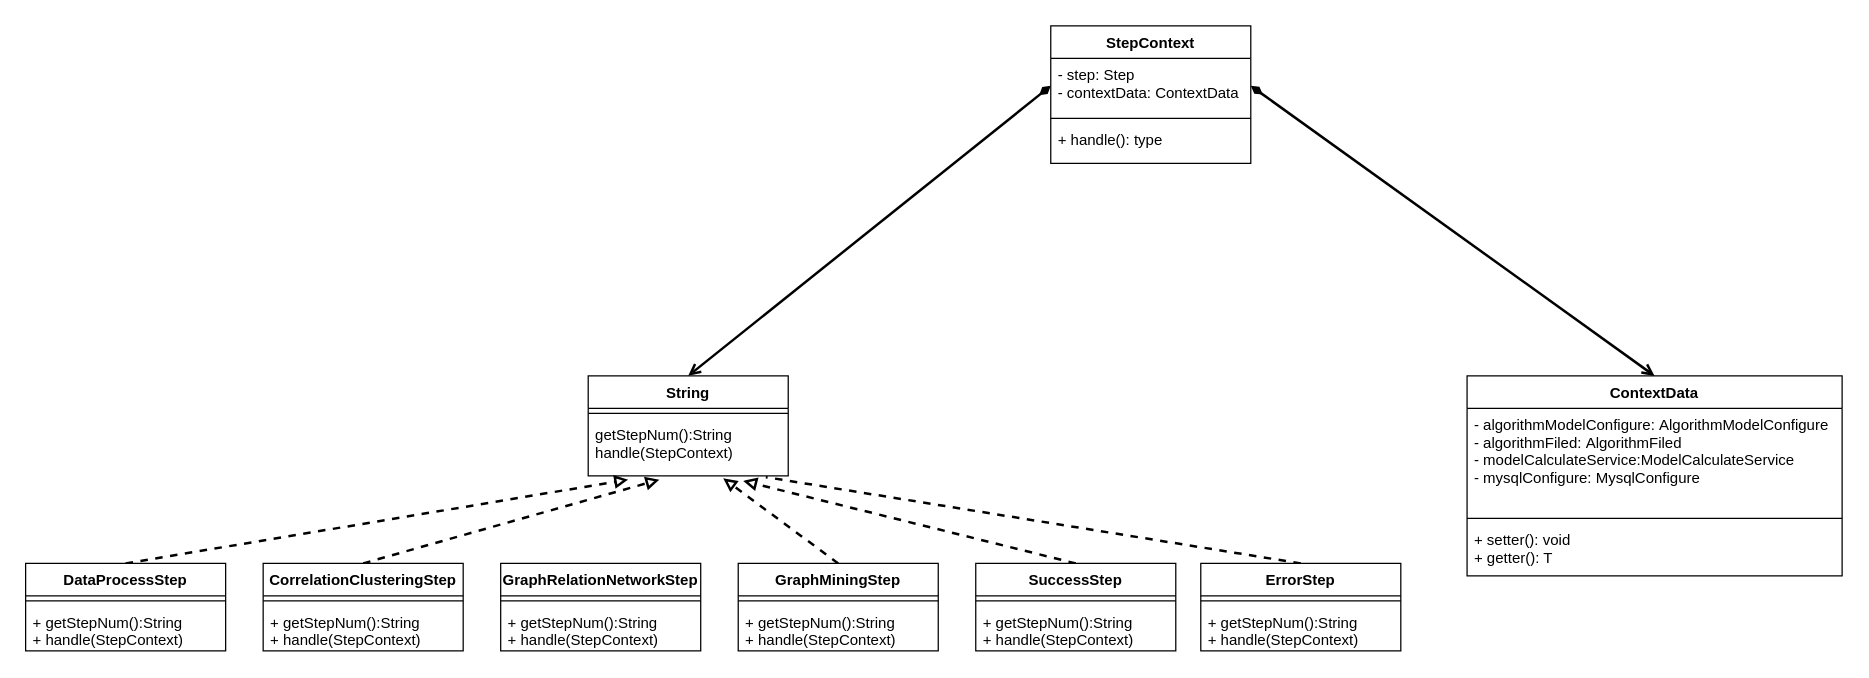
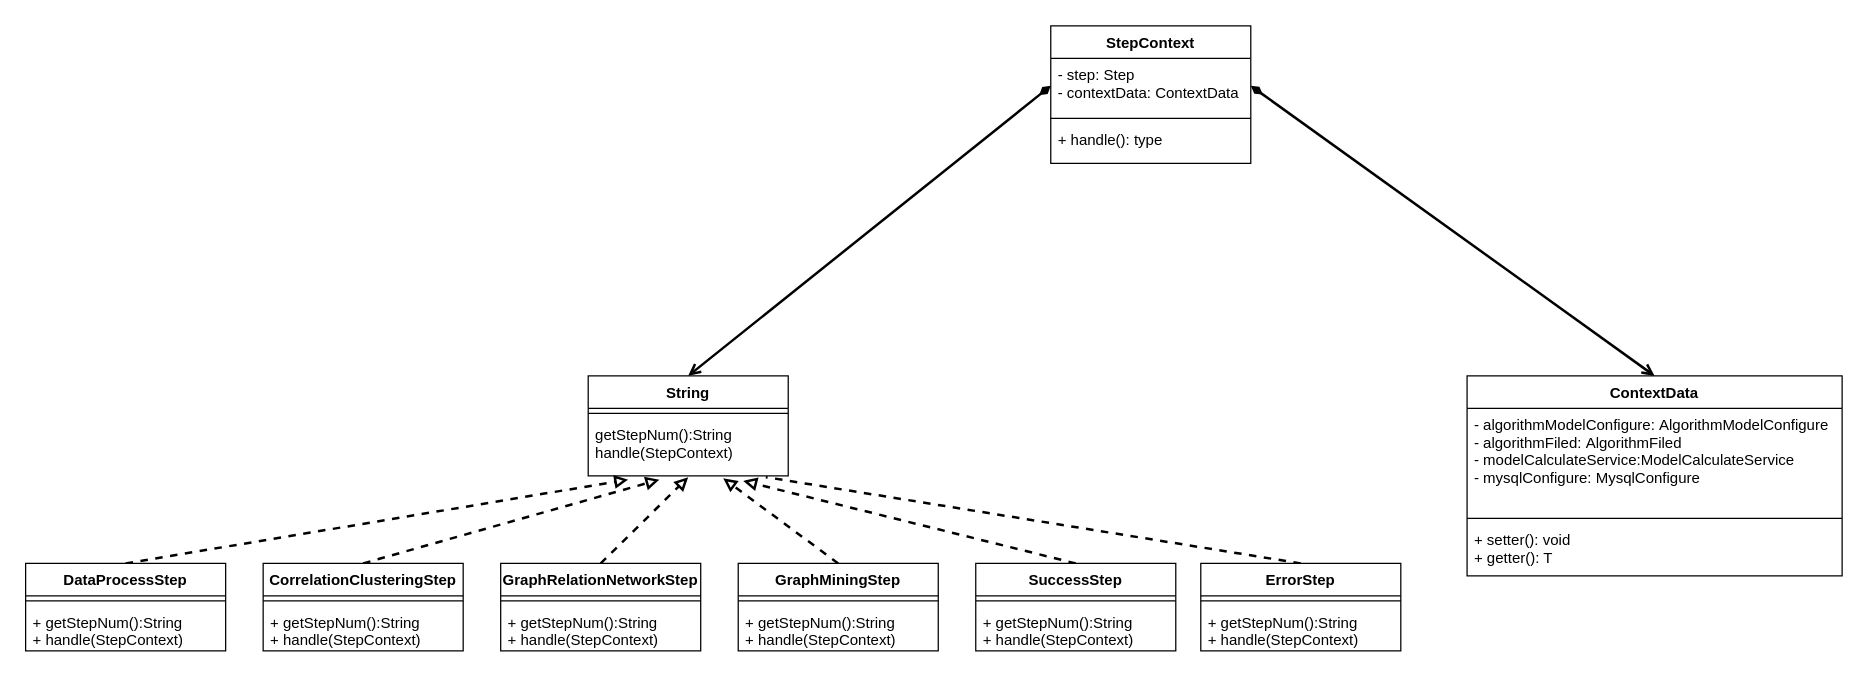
edge "GraphRelationNetworkStep" -> "getStepNum():String handle(StepContext)": added
